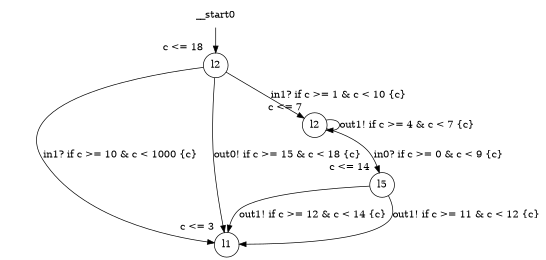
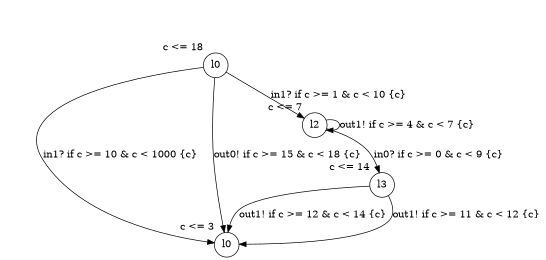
node "__start0": removed
node "l2 c <= 18": label "l2 c <= 18" -> "l0 c <= 18"
node "l5 c <= 14": label "l5 c <= 14" -> "l3 c <= 14"
node "l1 c <= 3": label "l1 c <= 3" -> "l0 c <= 3"
